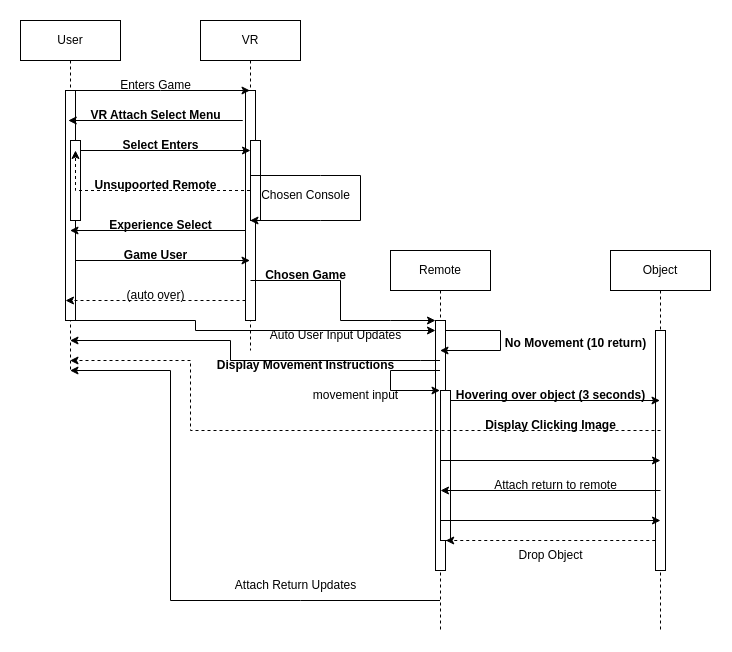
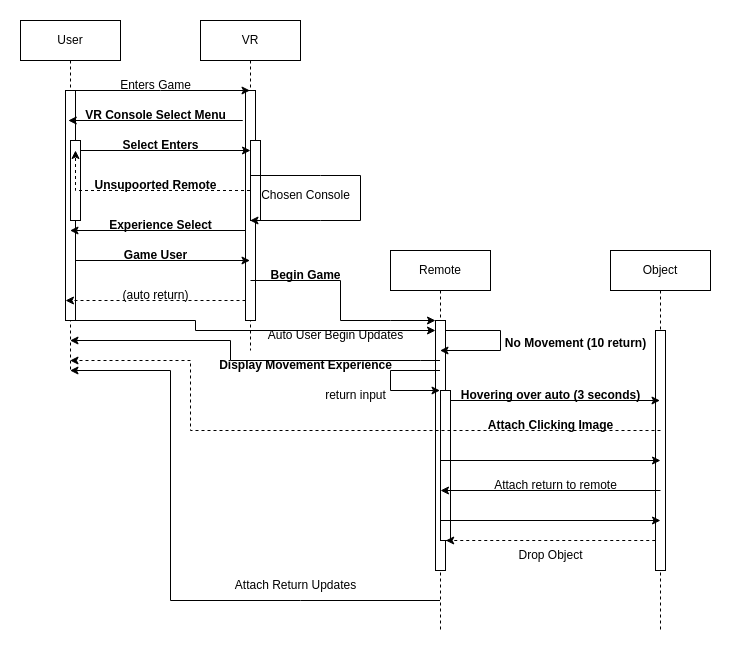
node "VR Attach Select Menu": label "VR Attach Select Menu" -> "VR Console Select Menu"
node "Chosen Game": label "Chosen Game" -> "Begin Game"
node "(auto over)": label "(auto over)" -> "(auto return)"
node "Auto User Input Updates": label "Auto User Input Updates" -> "Auto User Begin Updates"
node "Display Movement Instructions": label "Display Movement Instructions" -> "Display Movement Experience"
node "movement input": label "movement input" -> "return input"
node "Hovering over object (3 seconds)": label "Hovering over object (3 seconds)" -> "Hovering over auto (3 seconds)"
node "Display Clicking Image": label "Display Clicking Image" -> "Attach Clicking Image"
